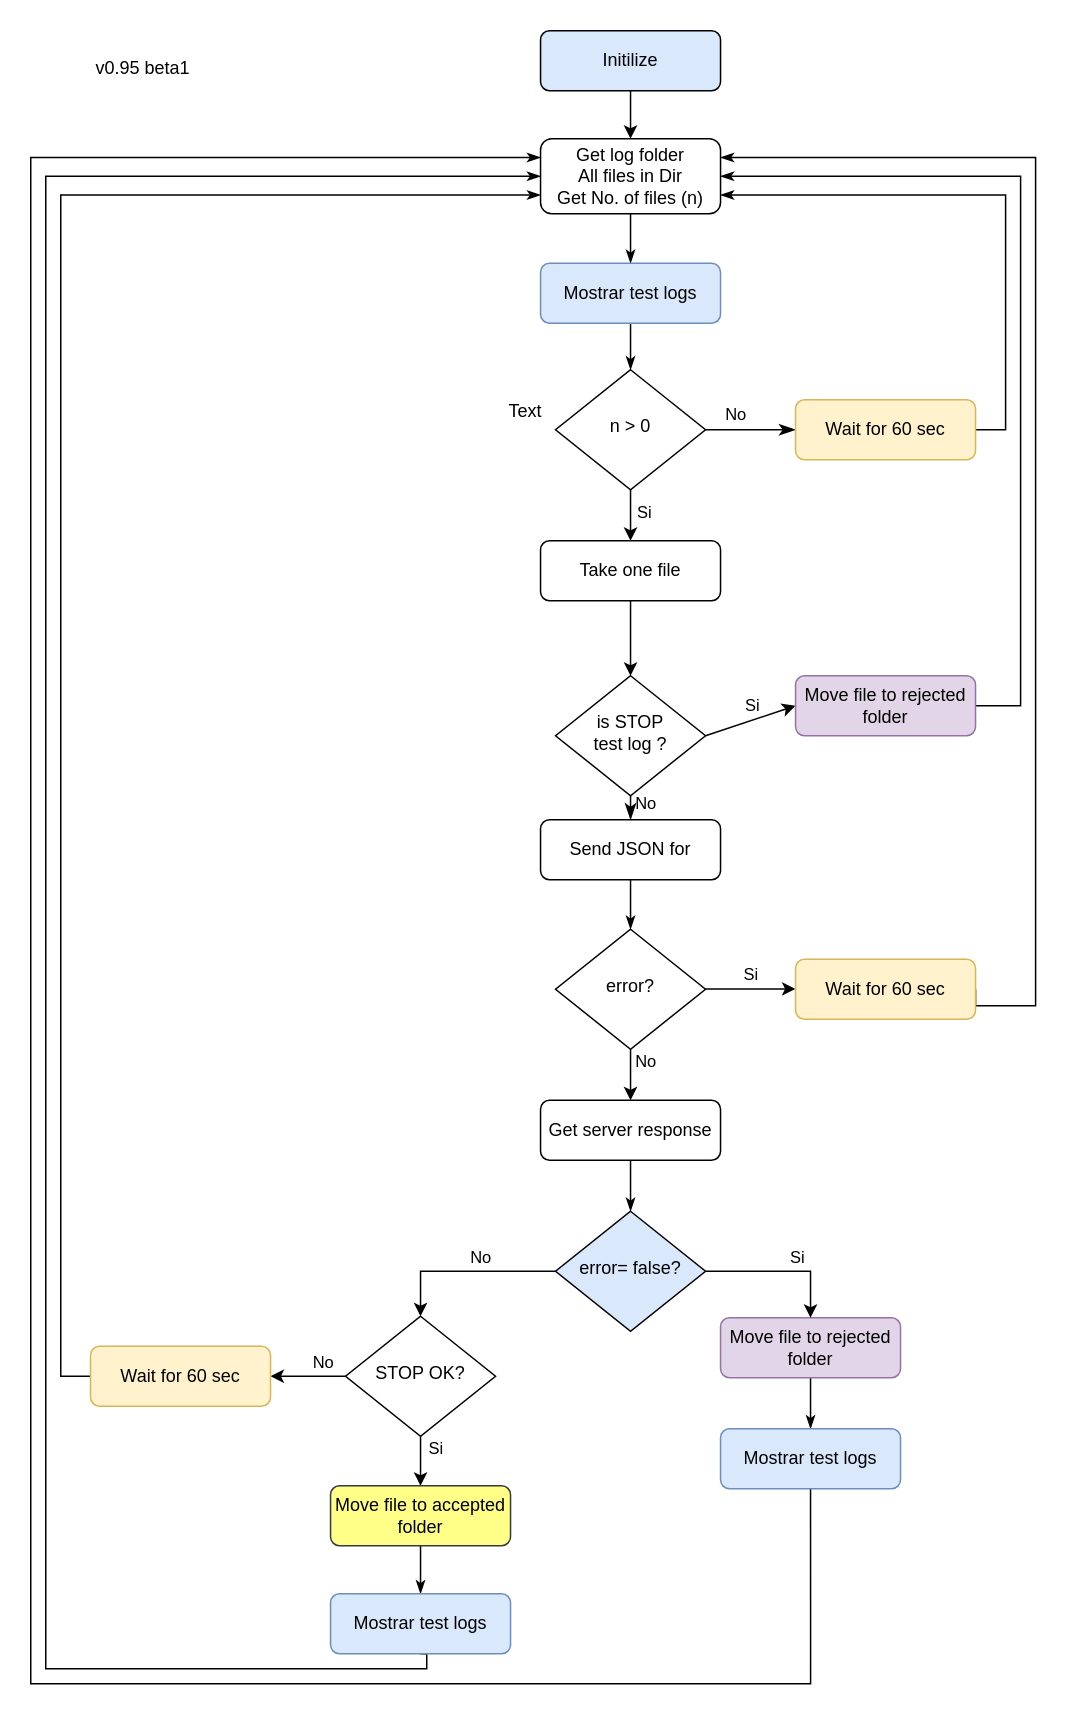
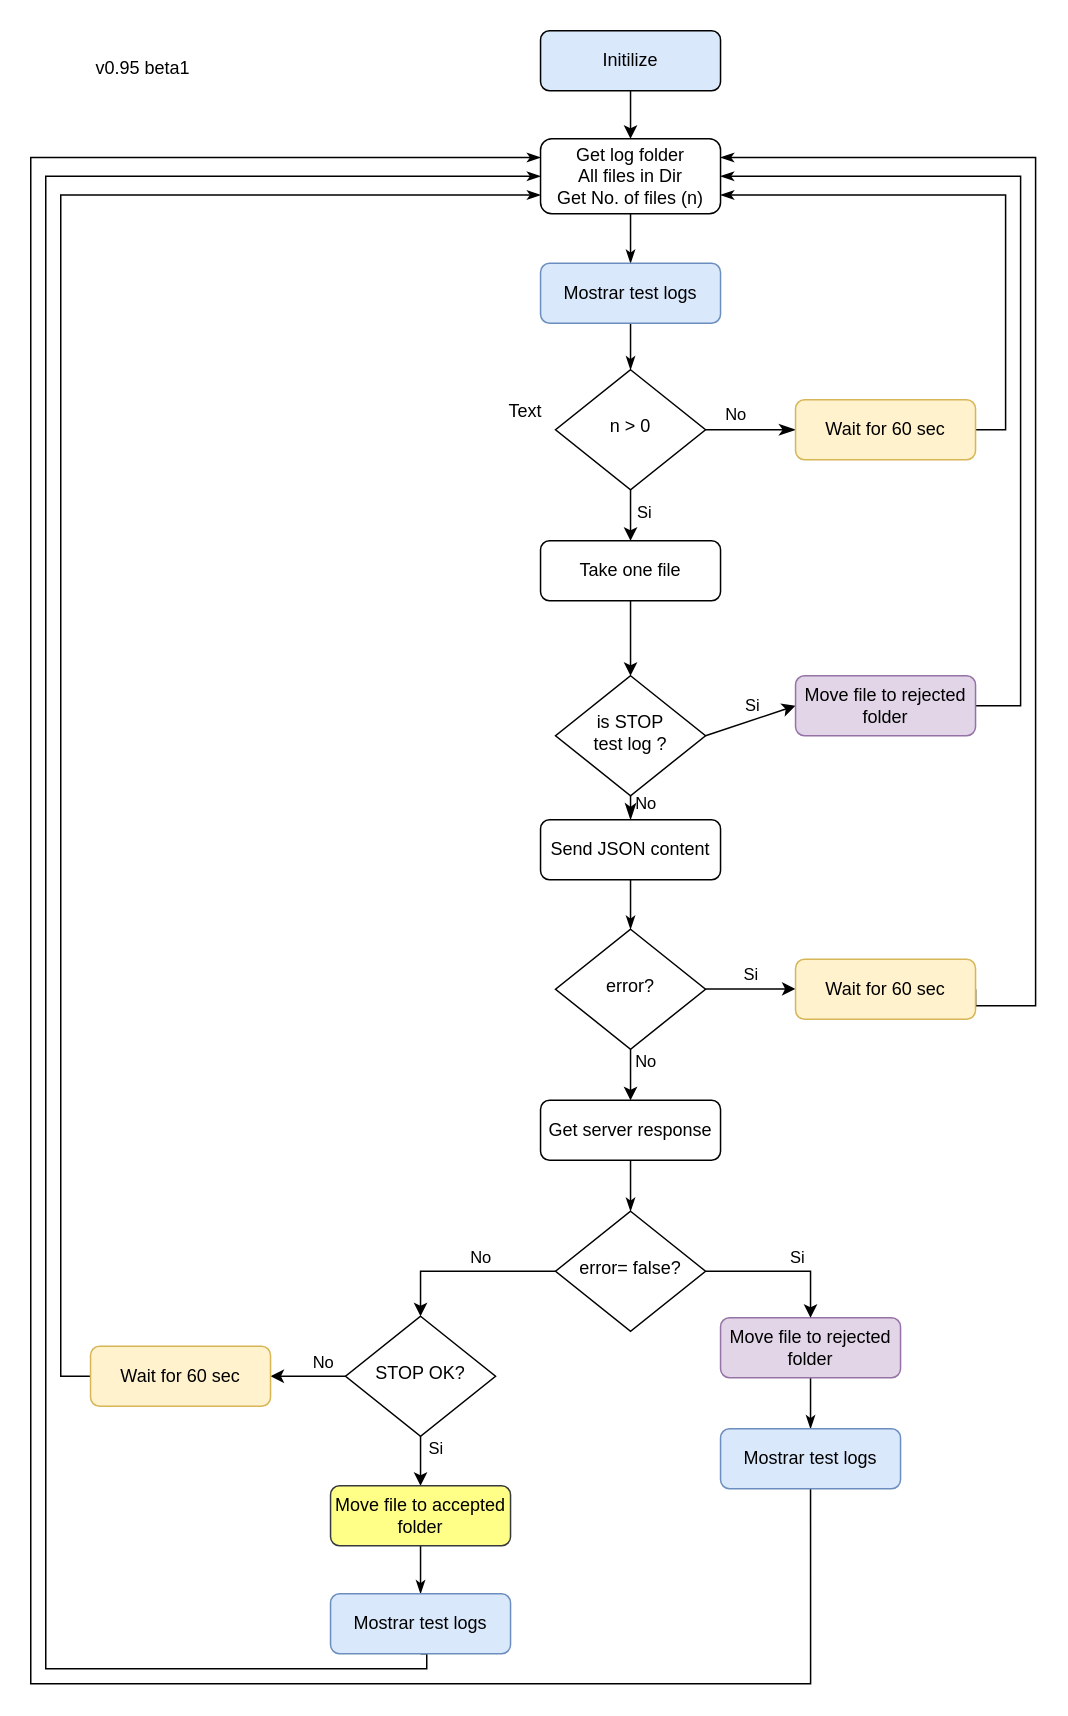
node "Send JSON for": label "Send JSON for" -> "Send JSON content"
node "error= false?": fillcolor #dae8fc -> #ffffff
